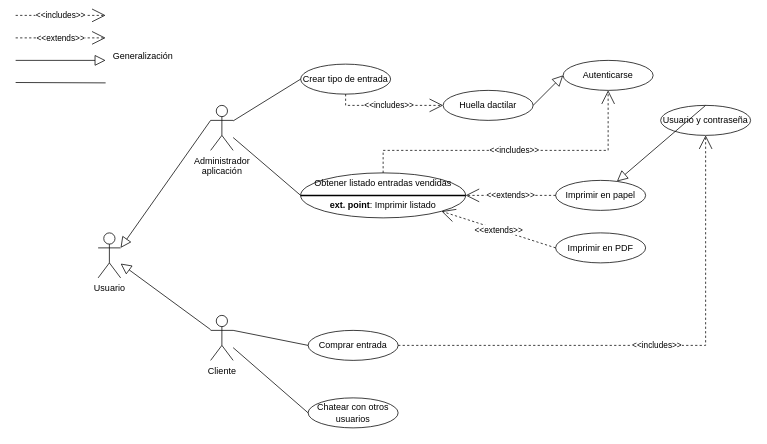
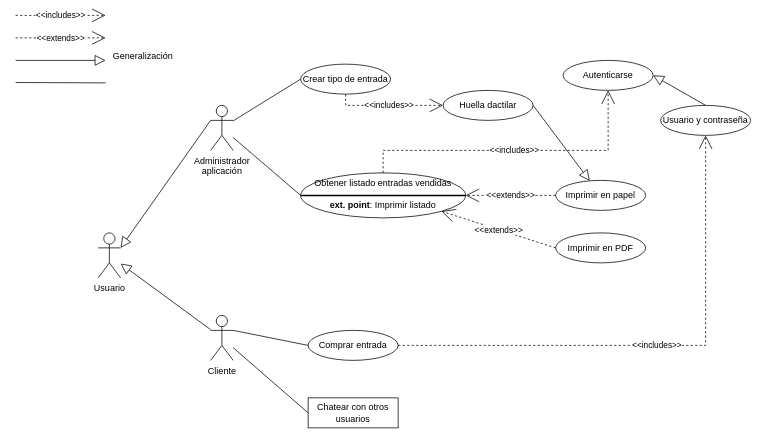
edge "Huella dactilar" -> "Autenticarse": now "Huella dactilar" -> "Imprimir en papel"
edge "Usuario y contraseña" -> "Imprimir en papel": now "Usuario y contraseña" -> "Autenticarse"
node "Chatear con otros usuarios": shape ellipse -> rectangle
